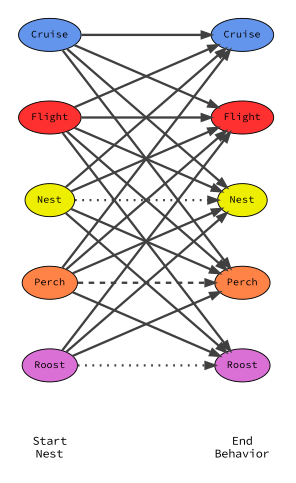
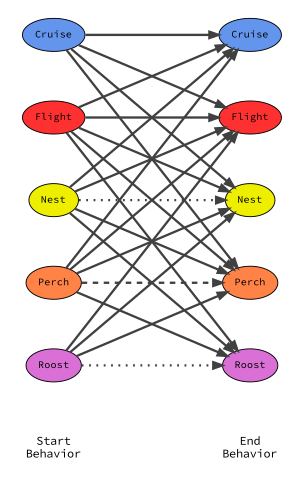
node "Start Nest": label "Start Nest" -> "Start Behavior"
